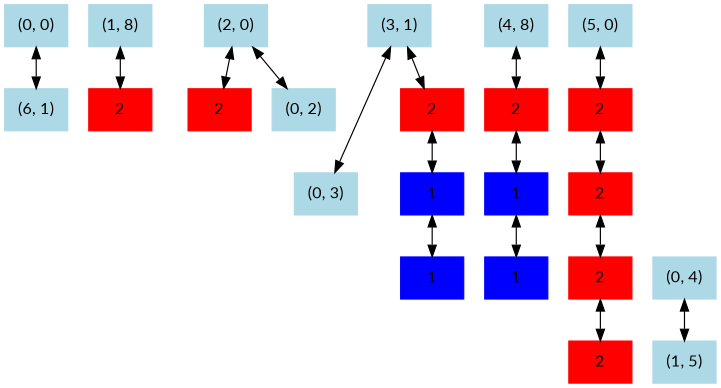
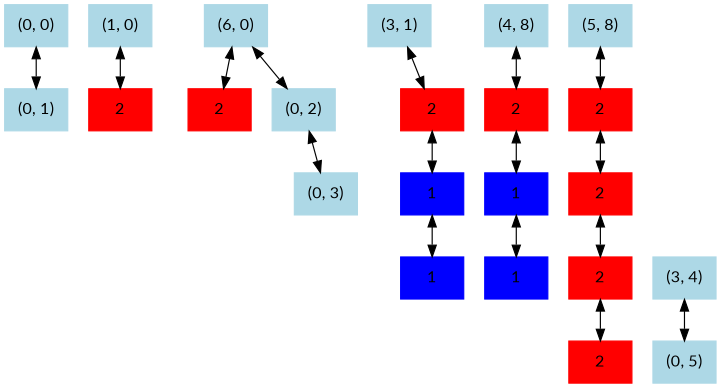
node "(1, 8)": label "(1, 8)" -> "(1, 0)"
node "(2, 0)": label "(2, 0)" -> "(6, 0)"
node "(5, 0)": label "(5, 0)" -> "(5, 8)"
node "(6, 1)": label "(6, 1)" -> "(0, 1)"
edge "(3, 1)" -- "(0, 3)": now "(0, 2)" -- "(0, 3)"
node "(0, 4)": label "(0, 4)" -> "(3, 4)"
node "(1, 5)": label "(1, 5)" -> "(0, 5)"
